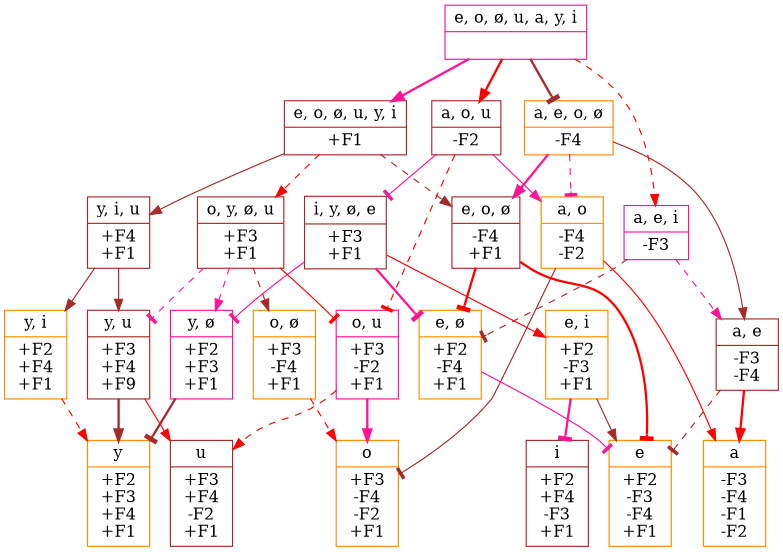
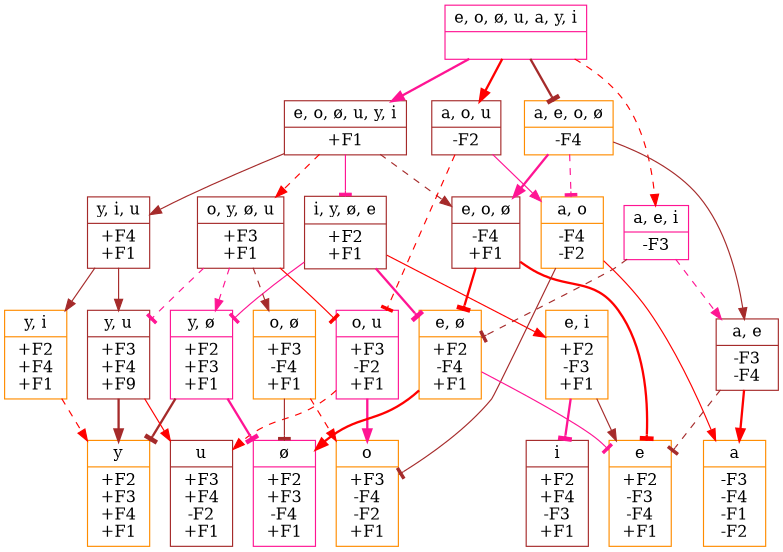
edge "a, o, u" -> "i, y, ø, e": now "e, o, ø, u, y, i" -> "i, y, ø, e"
node "i, y, ø, e": text "+F3" -> "+F2"
node "ø": added
